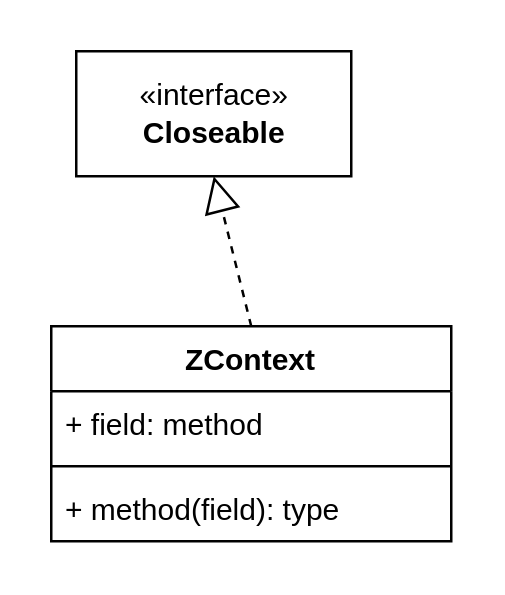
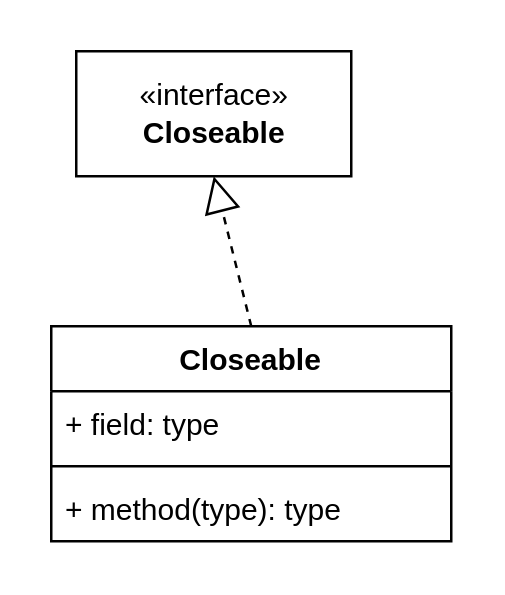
node "ZContext": label "ZContext" -> "Closeable"
node "+ field: method": label "+ field: method" -> "+ field: type"
node "+ method(field): type": label "+ method(field): type" -> "+ method(type): type"
